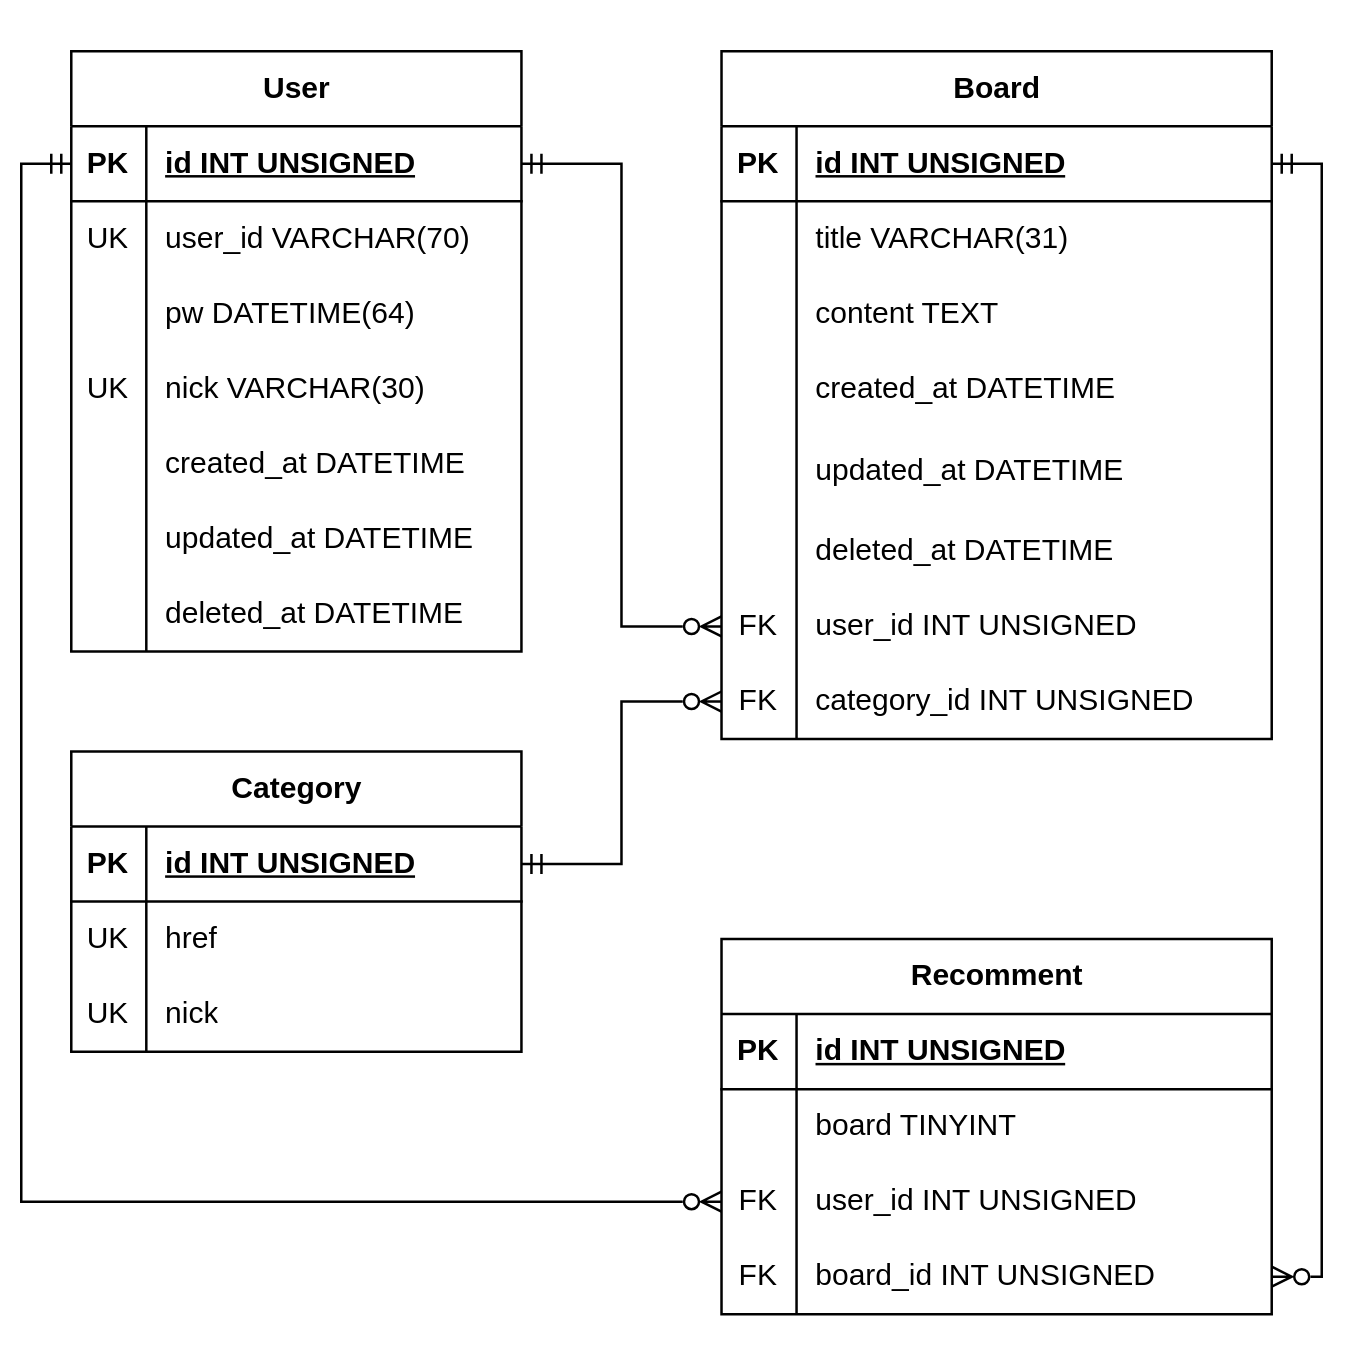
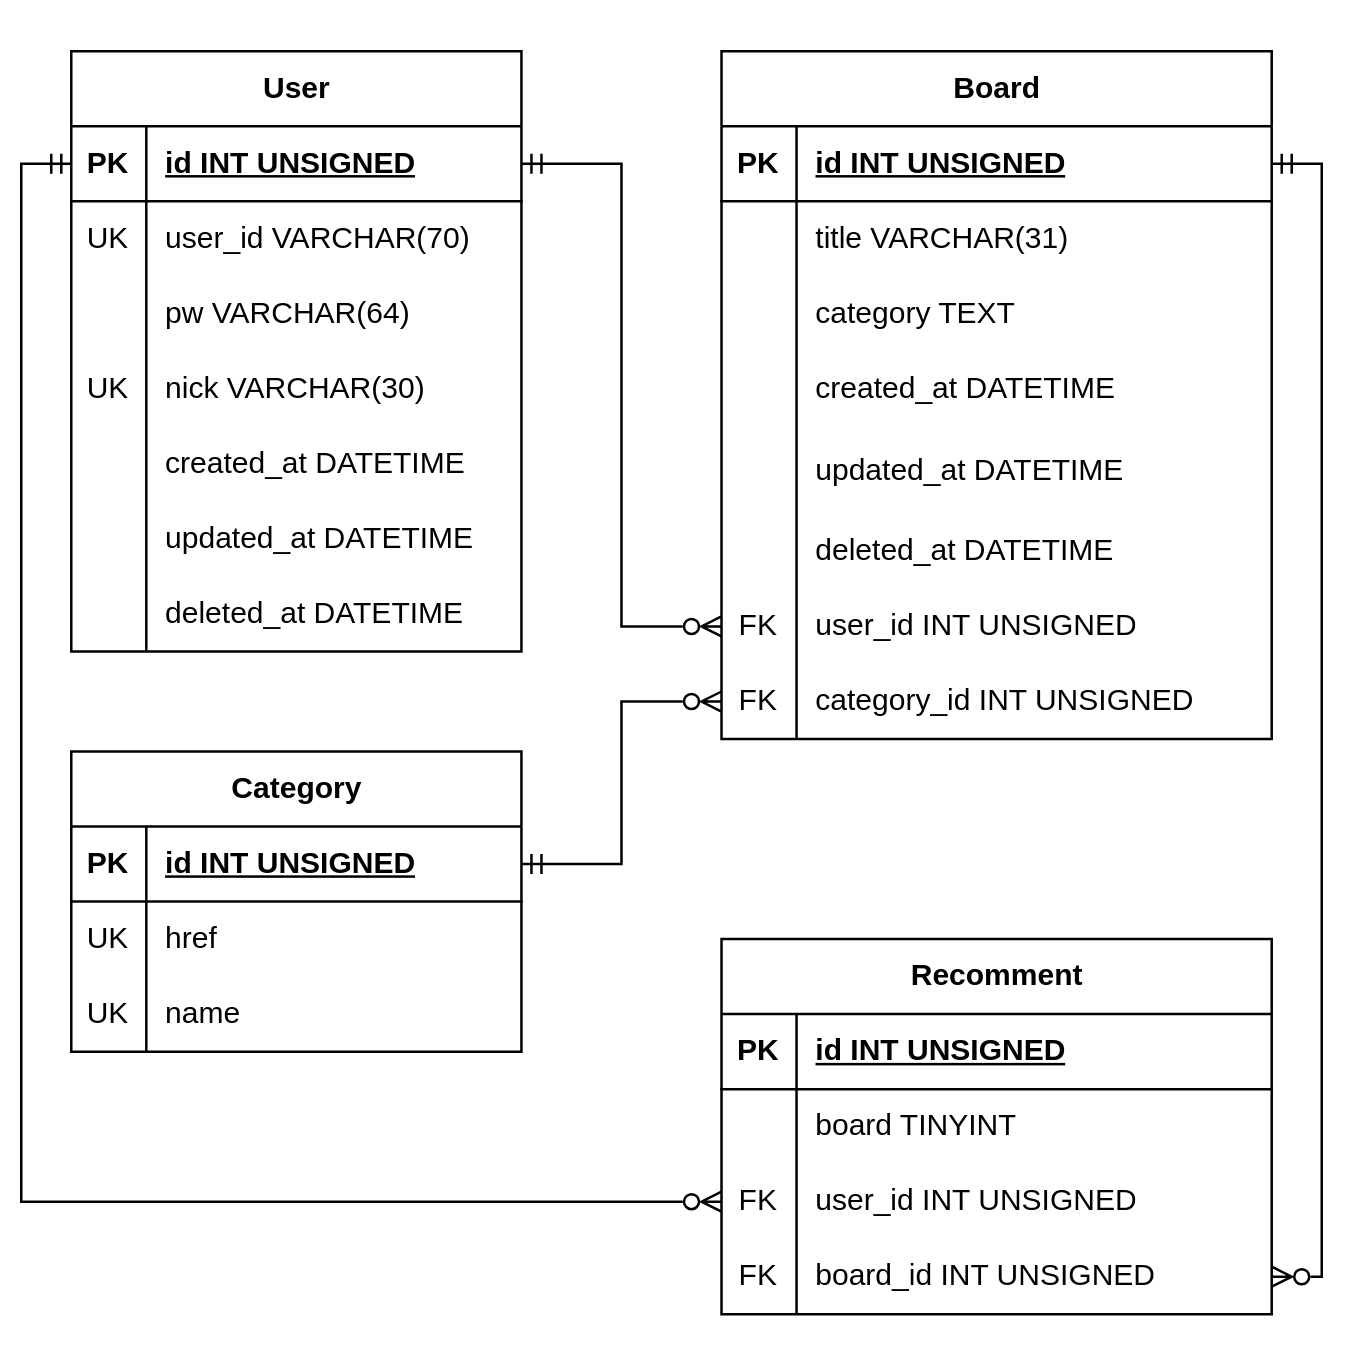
node "pw DATETIME(64)": label "pw DATETIME(64)" -> "pw VARCHAR(64)"
node "content TEXT": label "content TEXT" -> "category TEXT"
node "nick": label "nick" -> "name"
